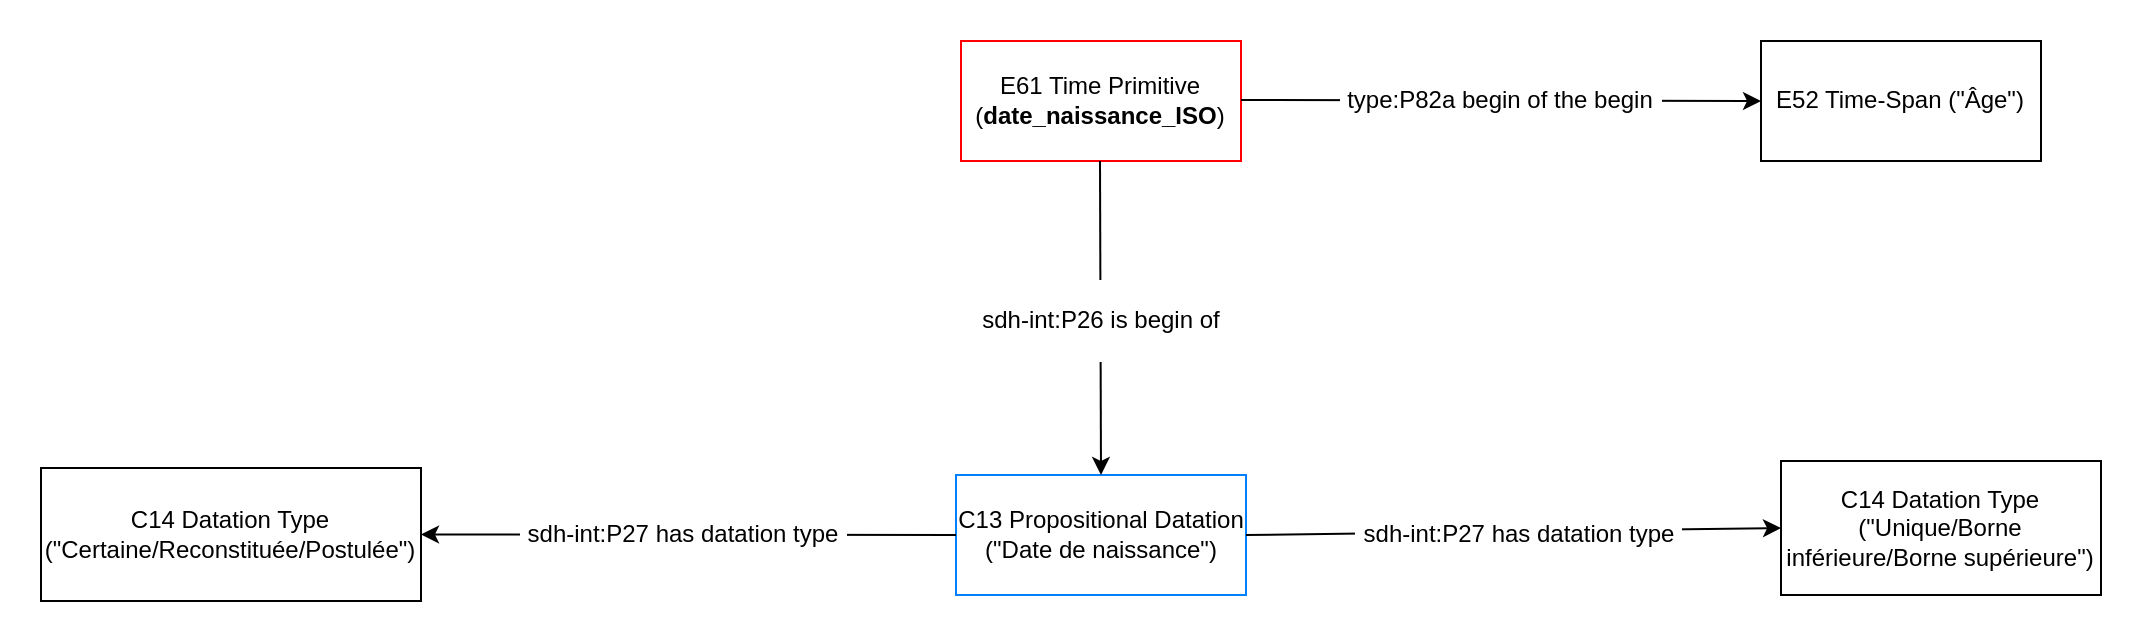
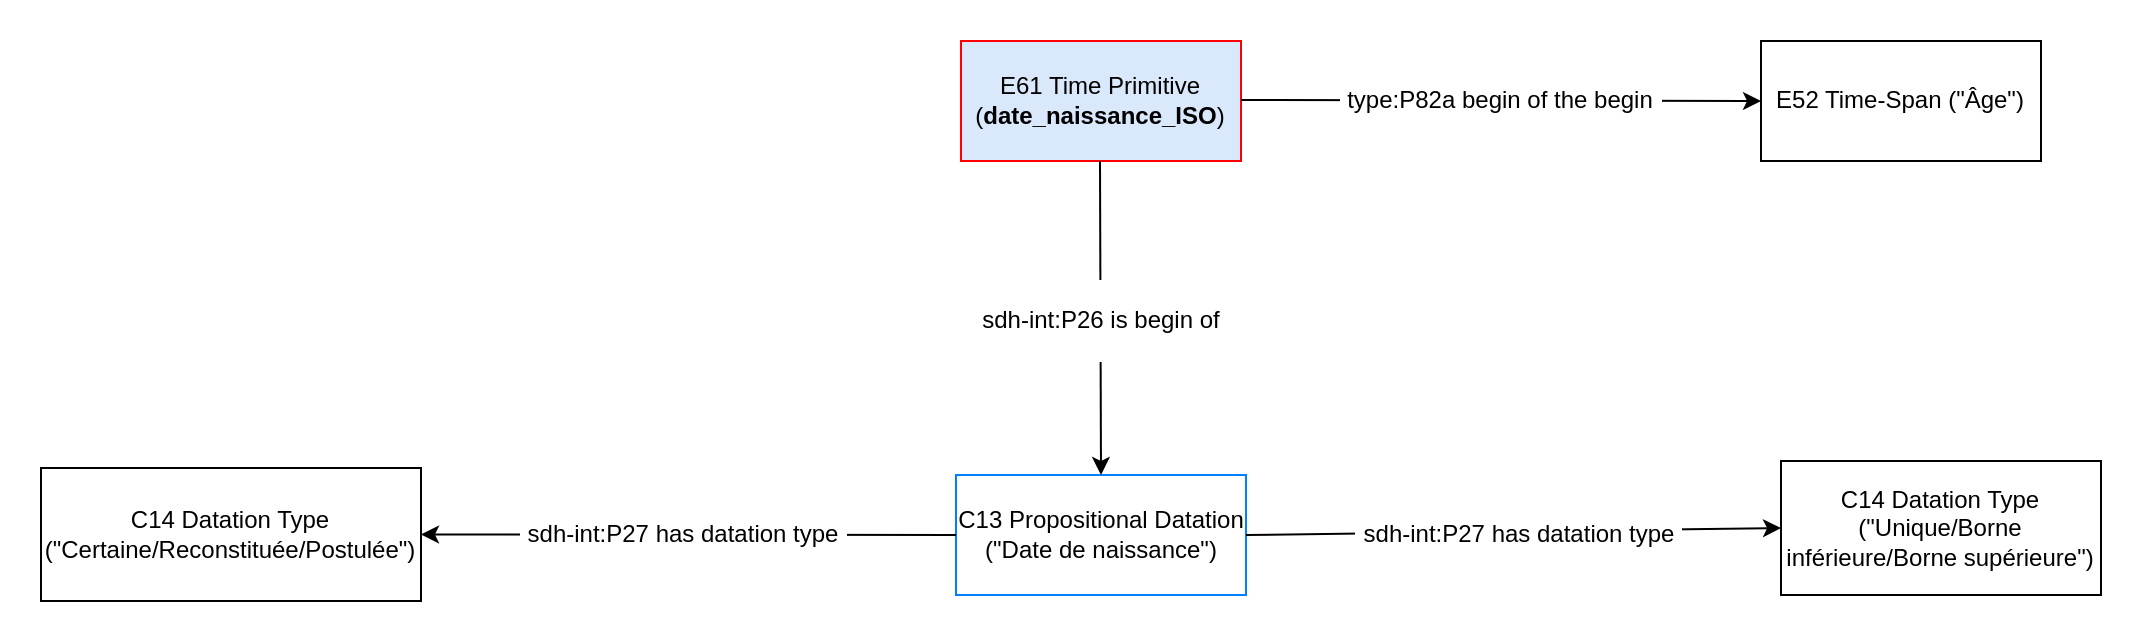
node "E61 Time Primitive (date_naissance_ISO)": fillcolor #ffffff -> #dae8fc
